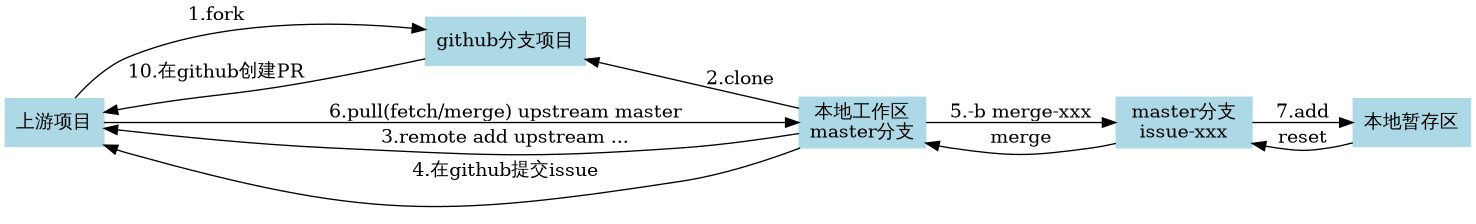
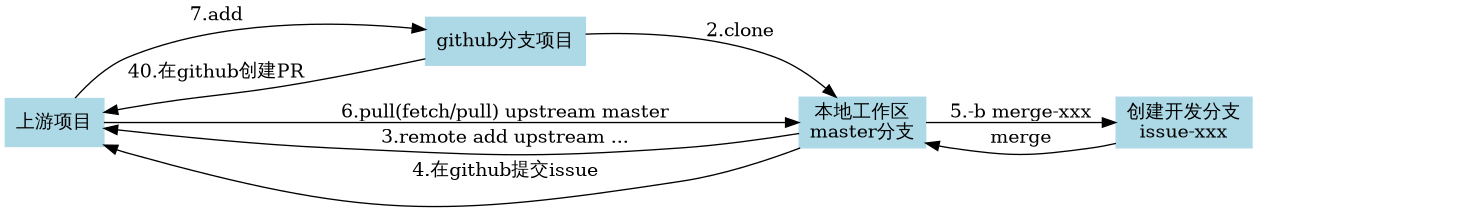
edge "上游项目" -> "github分支项目": label "1.fork" -> "7.add"
edge "github分支项目" -> "上游项目": label "10.在github创建PR" -> "40.在github创建PR"
edge "本地工作区 master分支" -> "github分支项目": reversed
edge "上游项目" -> "本地工作区 master分支": label "6.pull(fetch/merge) upstream master" -> "6.pull(fetch/pull) upstream master"
node "master分支 issue-xxx": label "master分支 issue-xxx" -> "创建开发分支 issue-xxx"
node "本地暂存区": removed
